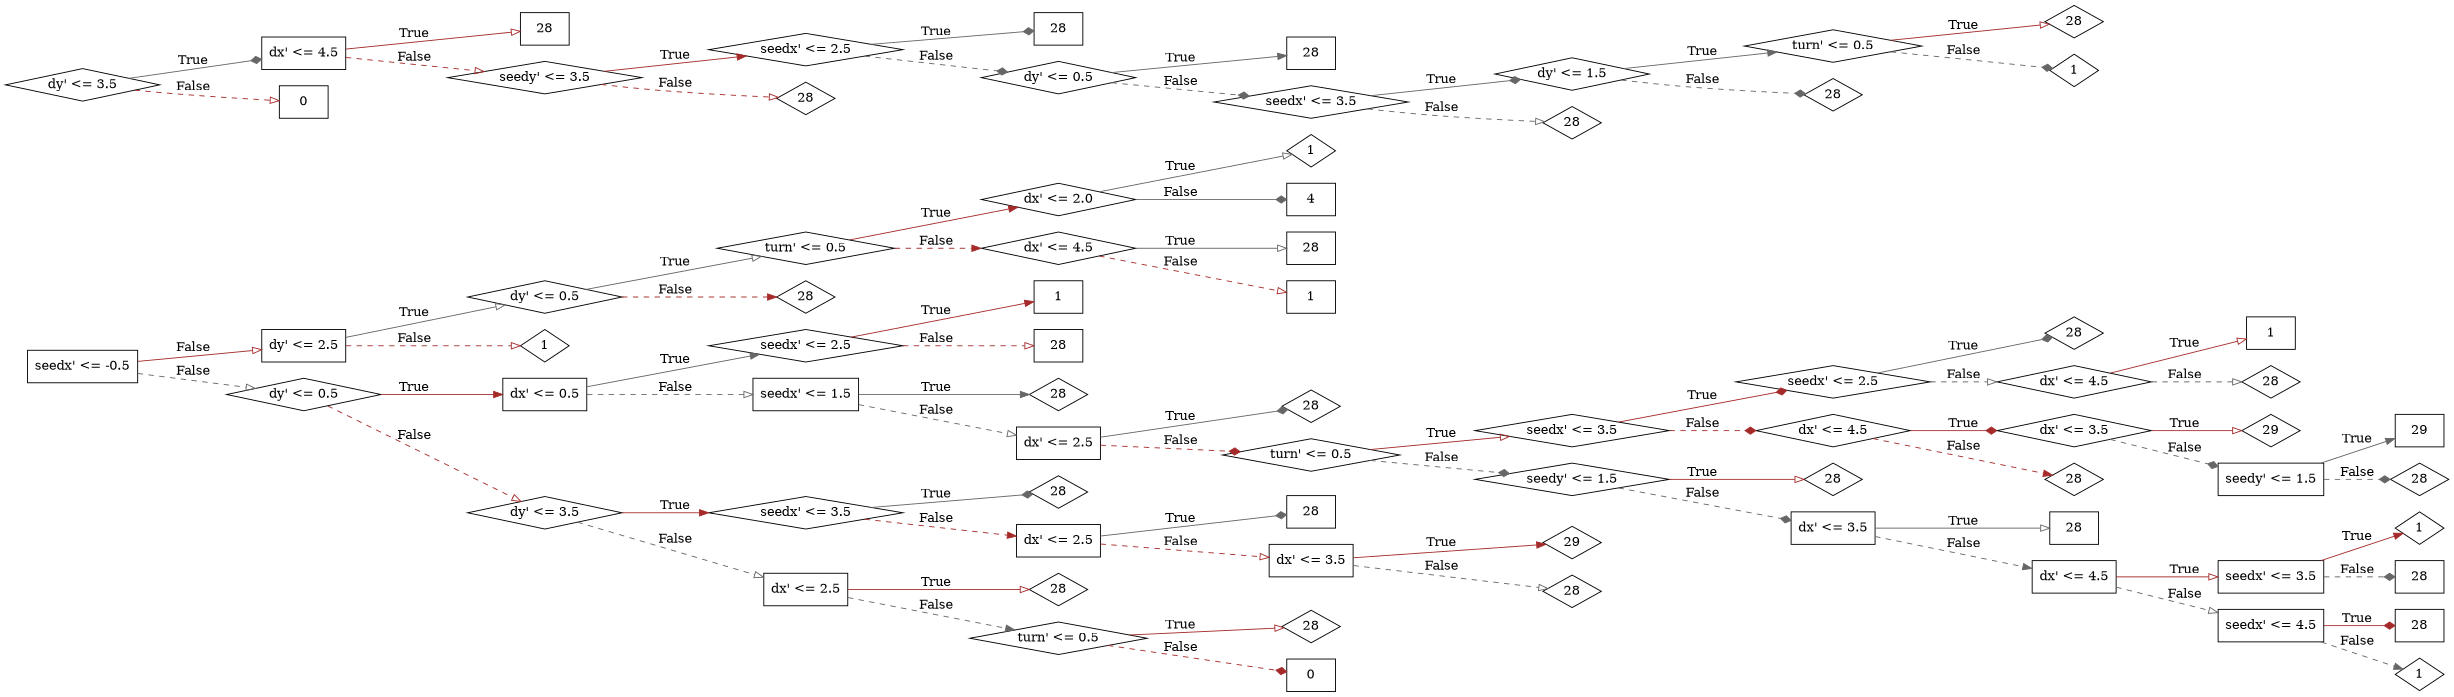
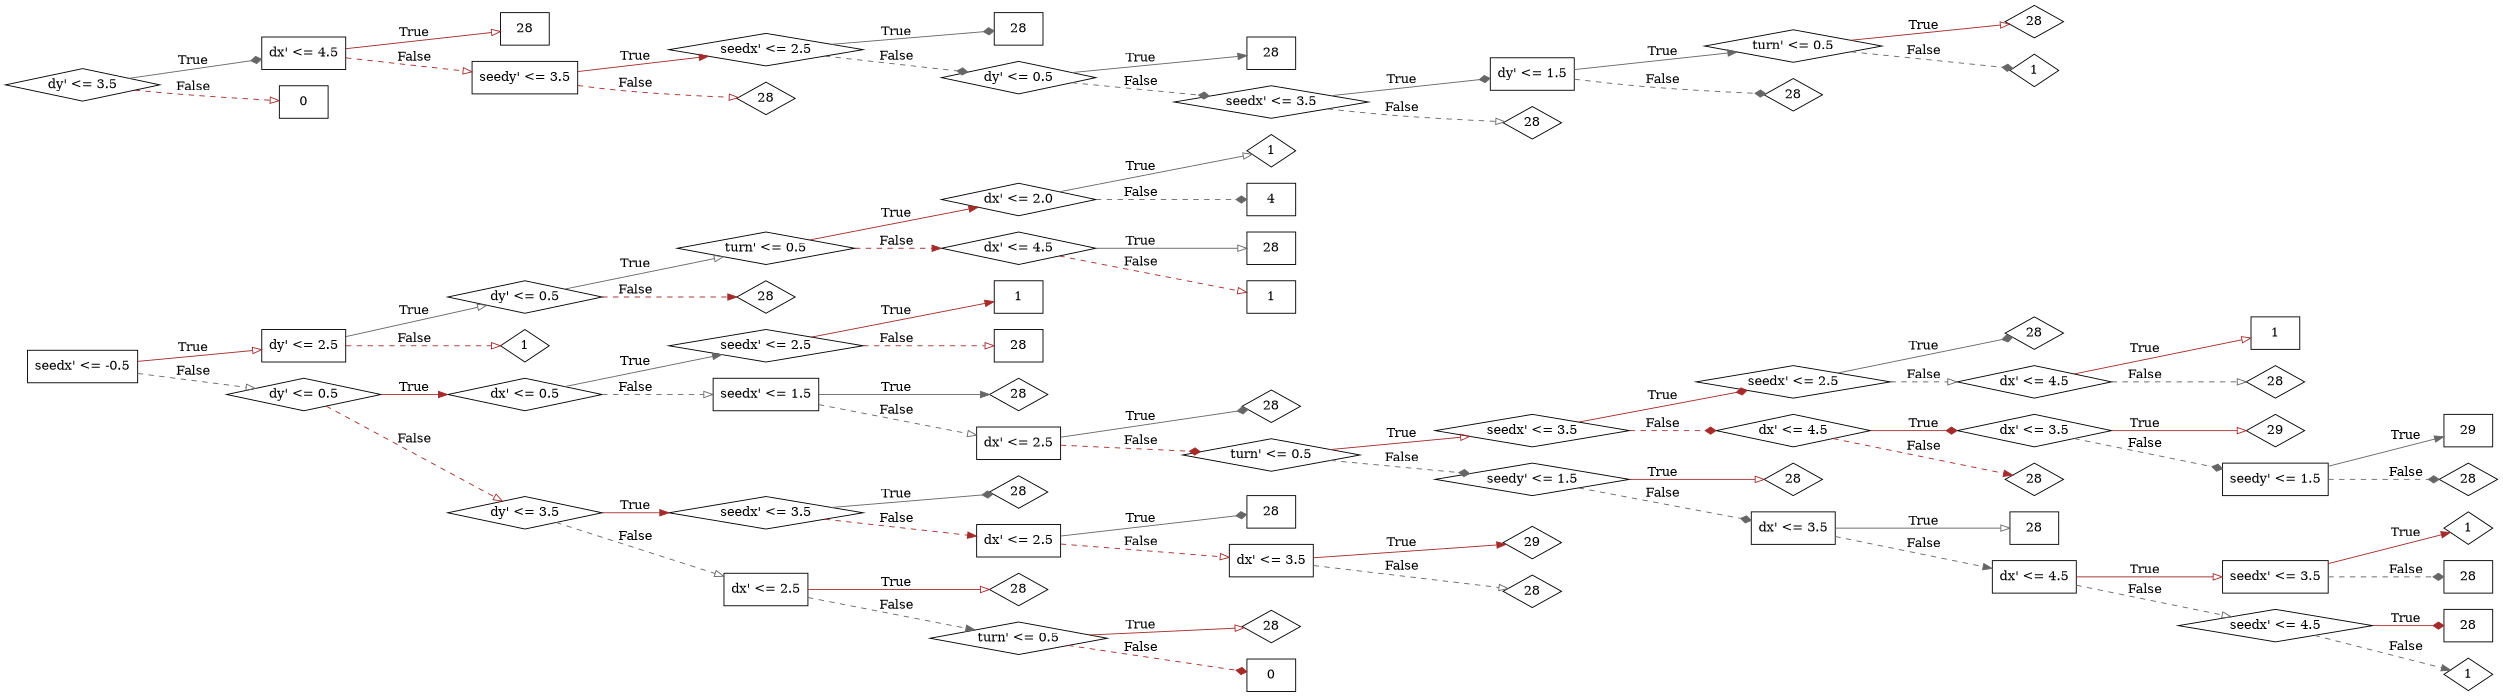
node "dy' <= 1.5": shape diamond -> box
node "seedy' <= 3.5": shape diamond -> box
edge "dx' <= 2.0" -> "4": style solid -> dashed
edge "seedx' <= -0.5" -> "dy' <= 2.5": label "False" -> "True"
node "dx' <= 0.5": shape box -> diamond
node "seedx' <= 4.5": shape box -> diamond
